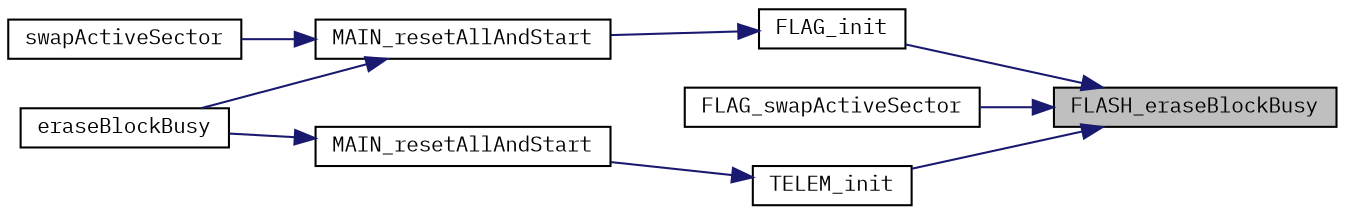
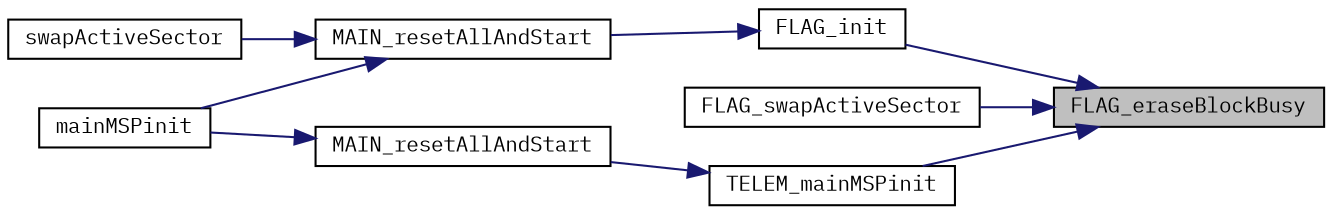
node "FLASH_eraseBlockBusy": label "FLASH_eraseBlockBusy" -> "FLAG_eraseBlockBusy"
node "eraseBlockBusy": label "eraseBlockBusy" -> "mainMSPinit"
node "TELEM_init": label "TELEM_init" -> "TELEM_mainMSPinit"
